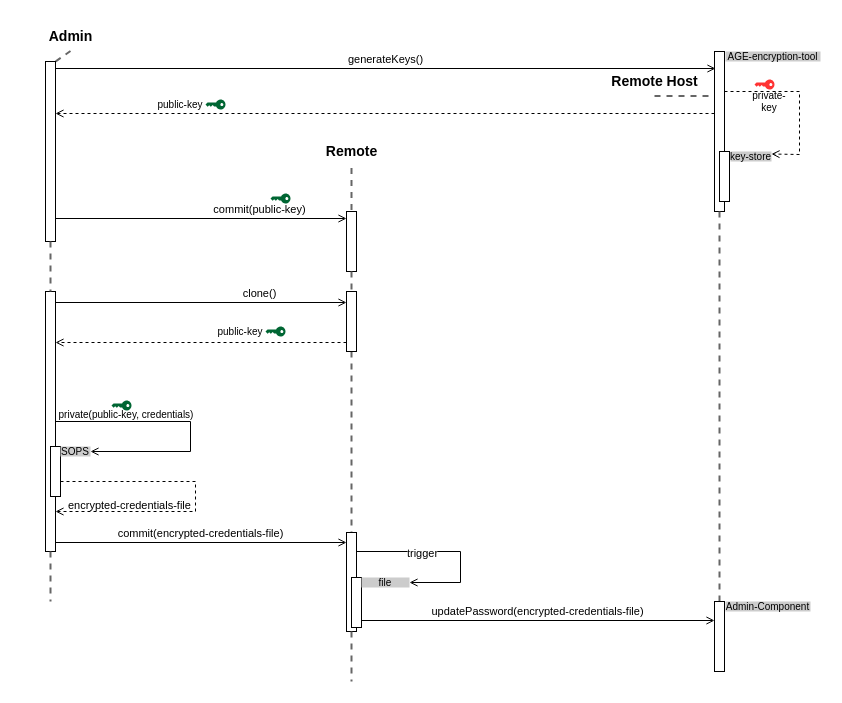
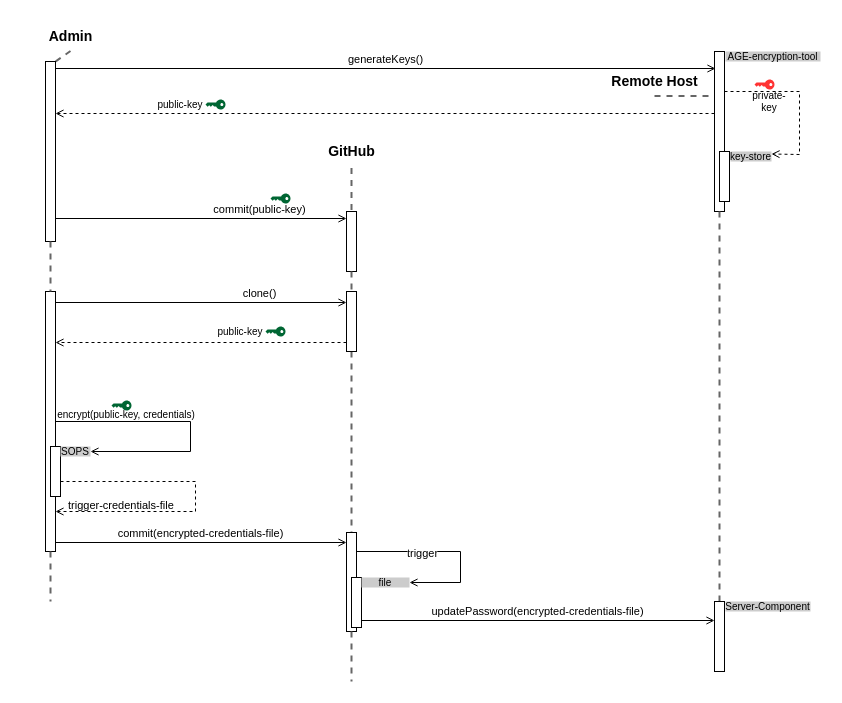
node "Remote": label "Remote" -> "GitHub"
node "private(public-key, credentials)": label "private(public-key, credentials)" -> "encrypt(public-key, credentials)"
node "encrypted-credentials-file": label "encrypted-credentials-file" -> "trigger-credentials-file"
node "Admin-Component": label "Admin-Component" -> "Server-Component"
